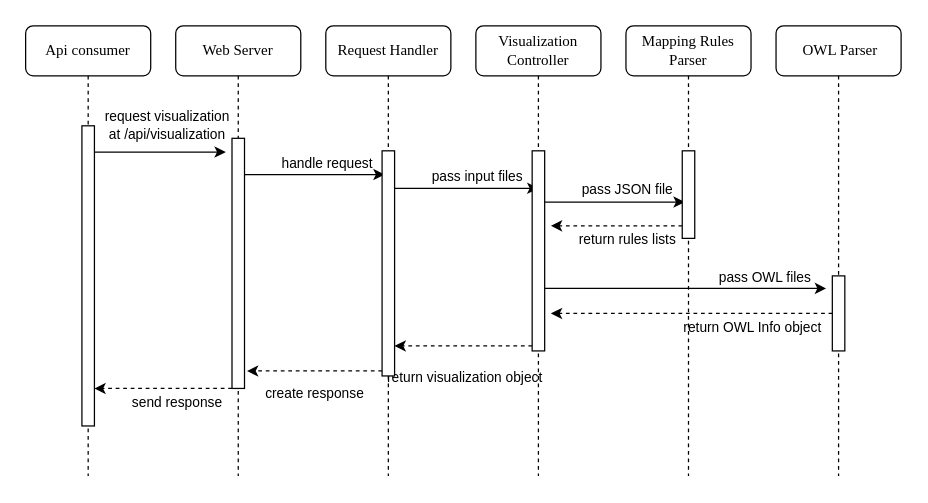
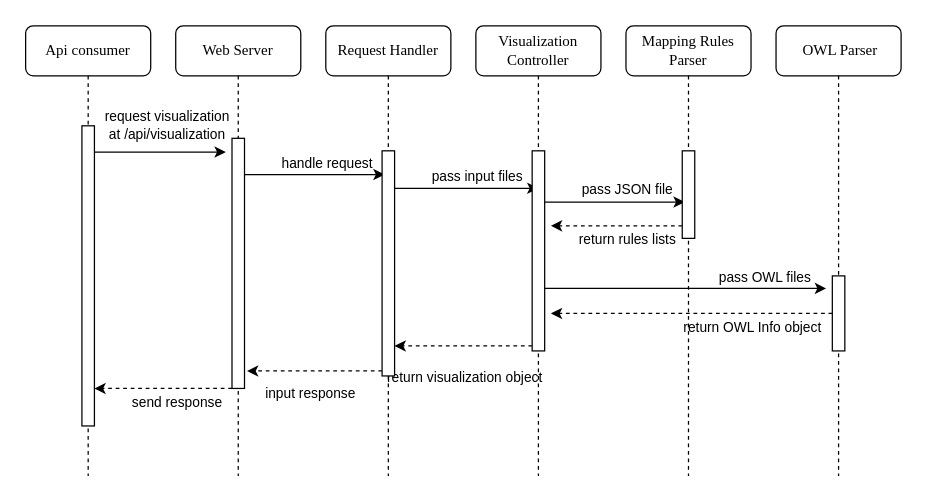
node "create response": label "create response" -> "input response"
